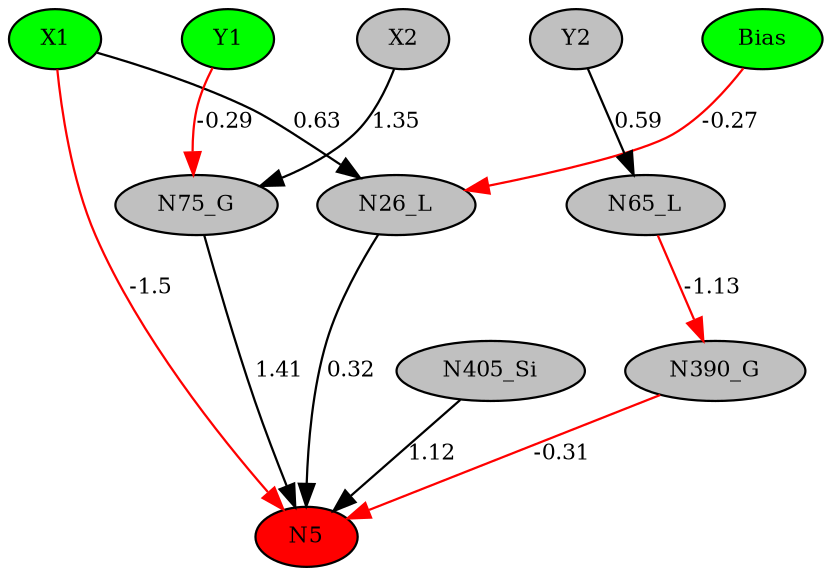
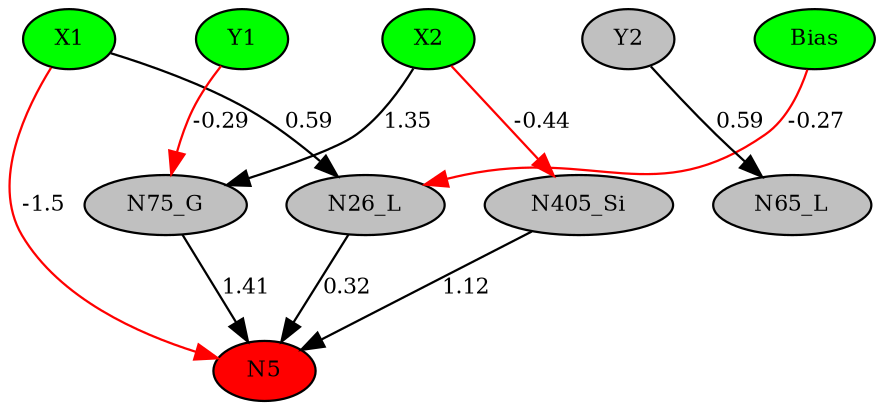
node "X2": fillcolor gray -> green
edge "X2" -> "N405_Si": added, label "-0.44"
edge "X1" -> "N26_L": label "0.63" -> "0.59"
node "N390_G": removed
